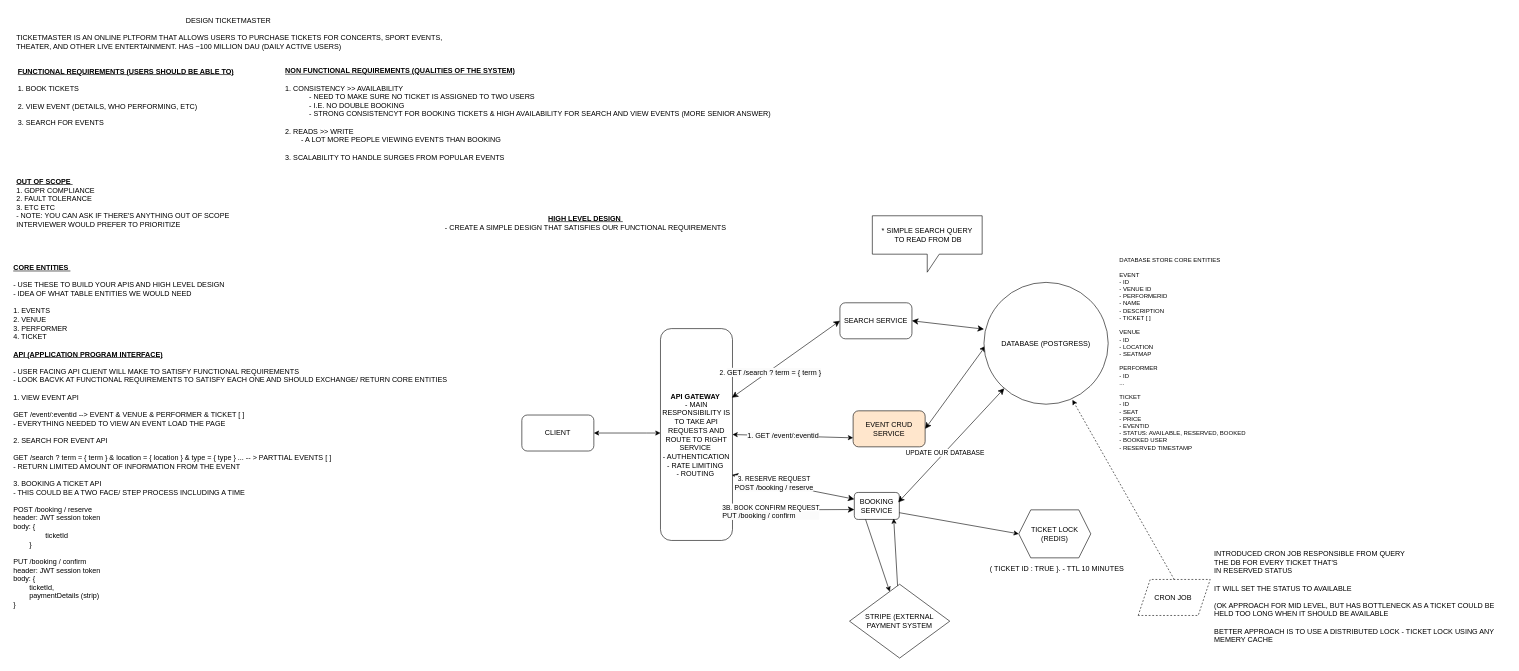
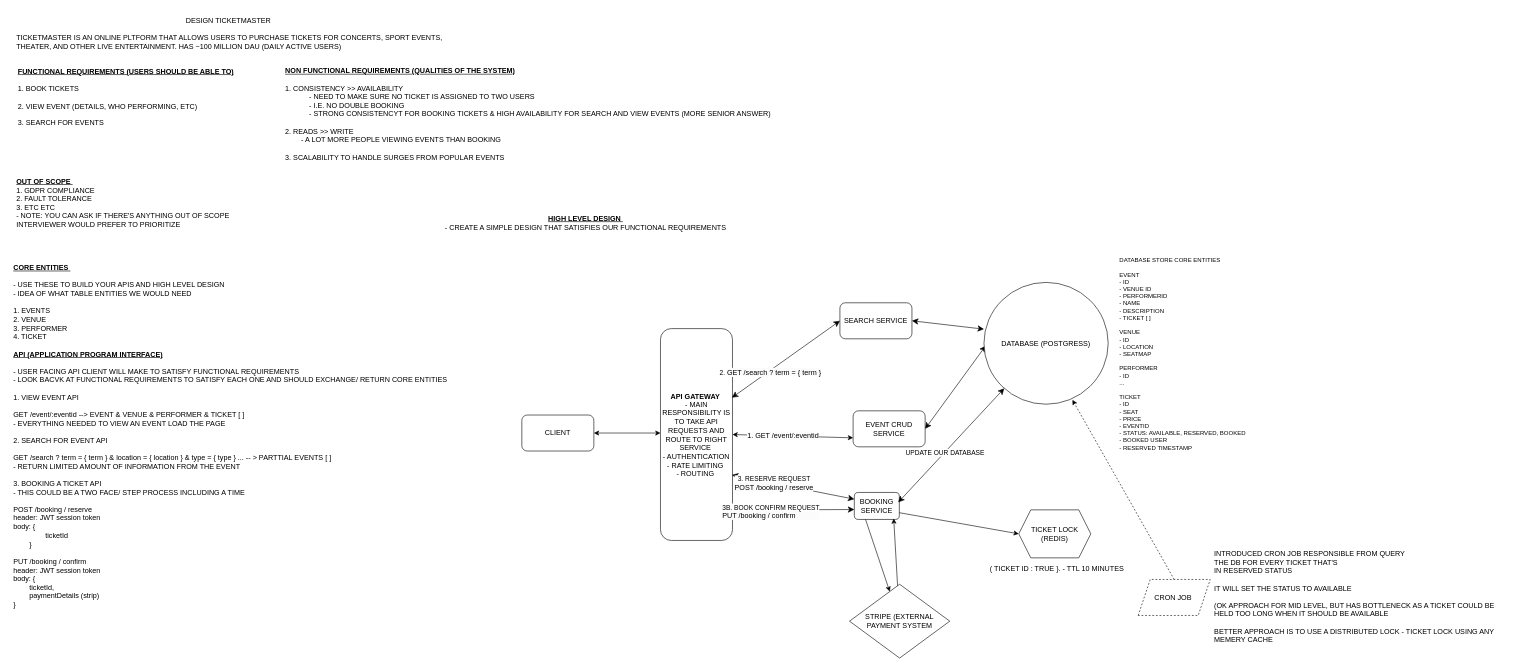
node "* SIMPLE SEARCH QUERY TO READ FROM DB": removed
node "EVENT CRUD SERVICE": fillcolor #ffe6cc -> #ffffff
